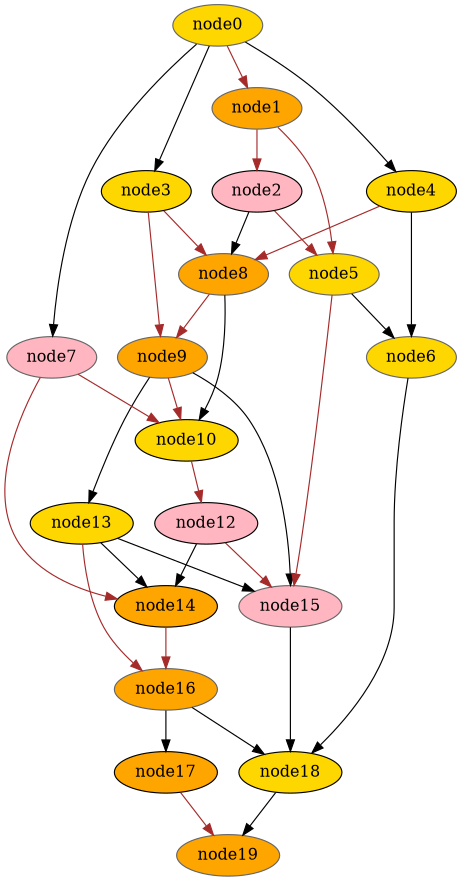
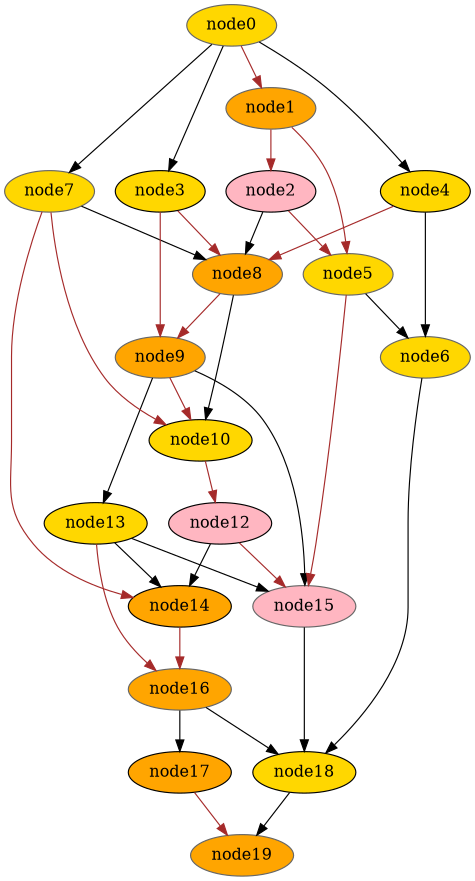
edge "node7" -> "node8": added
node "node7": fillcolor lightpink -> gold
